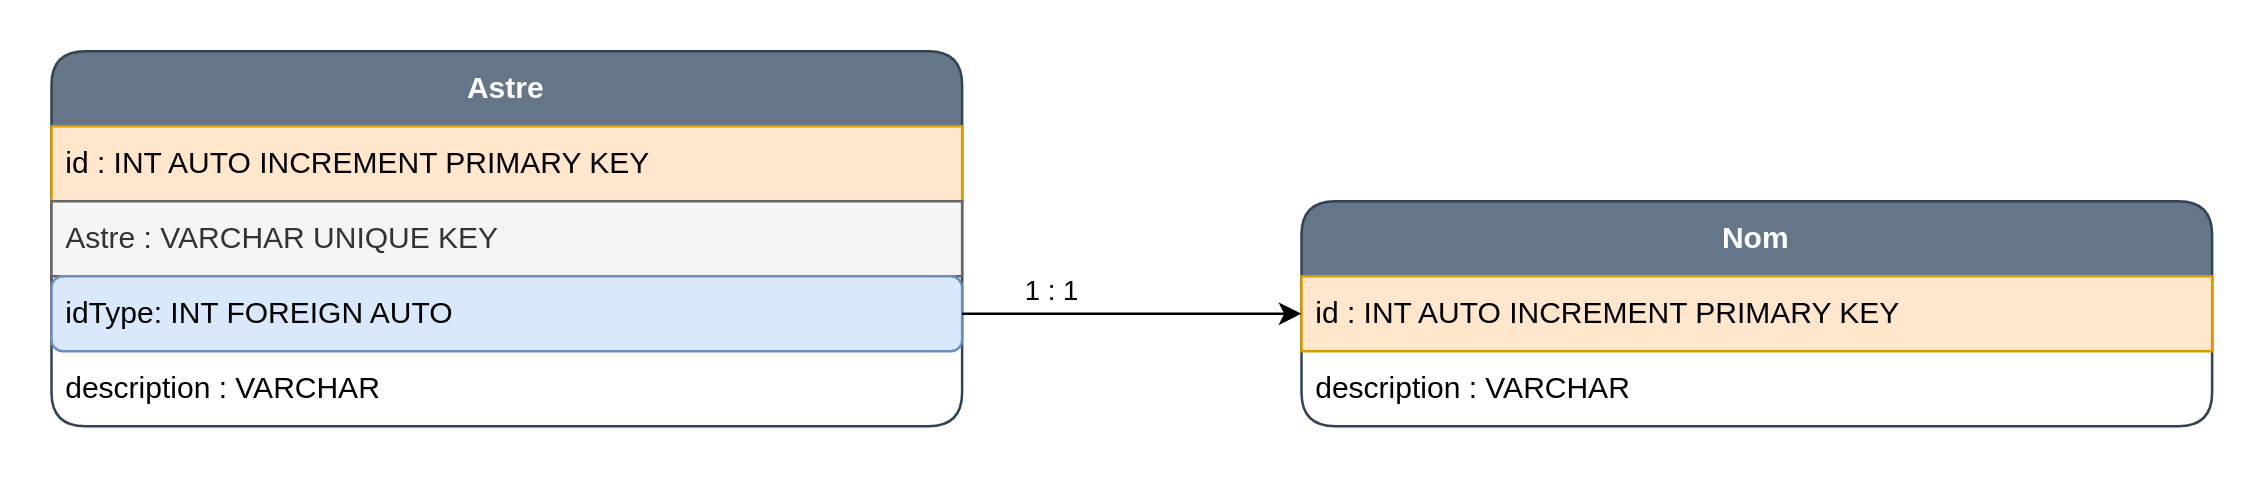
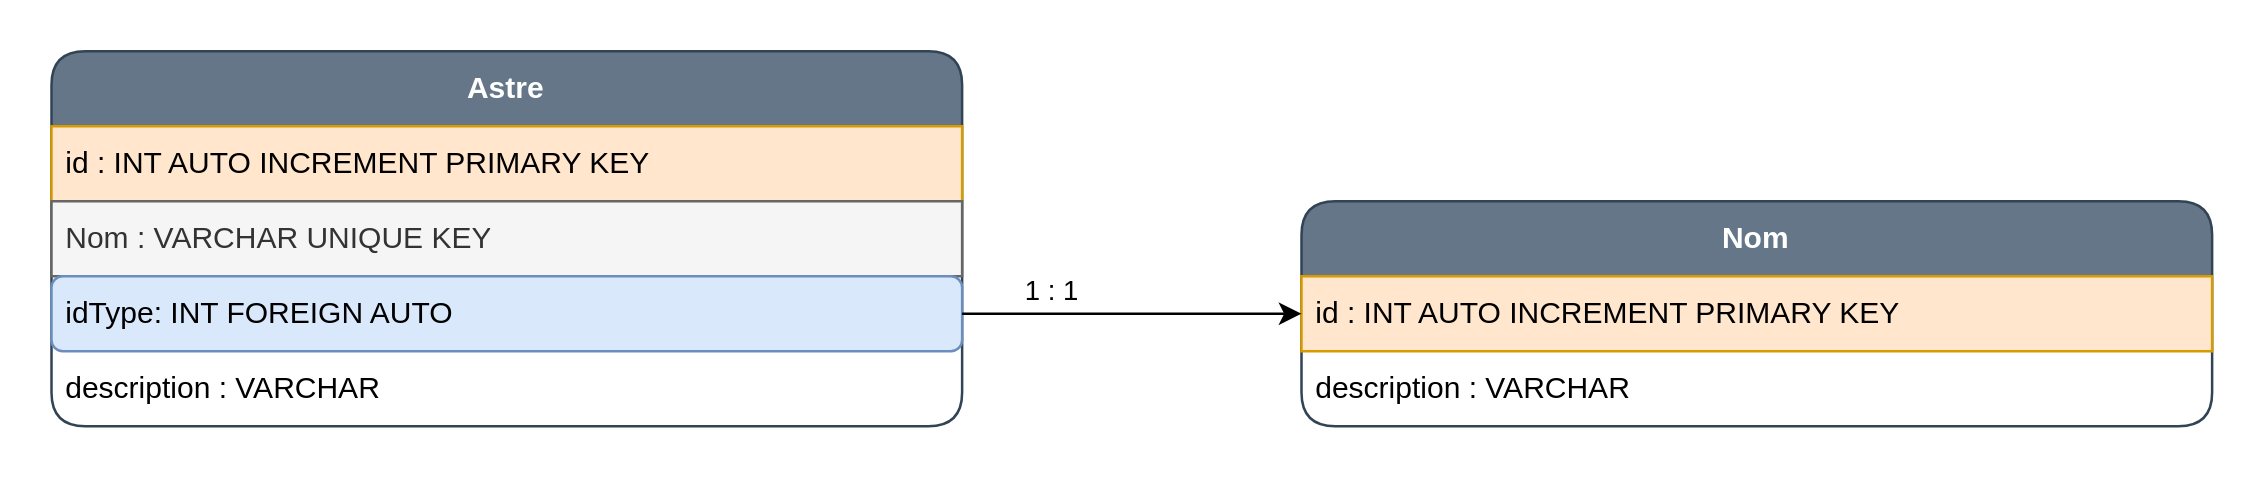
node "Astre : VARCHAR UNIQUE KEY": label "Astre : VARCHAR UNIQUE KEY" -> "Nom : VARCHAR UNIQUE KEY"
